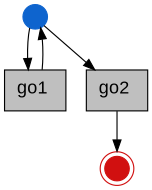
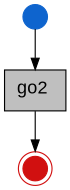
node "go1": removed
